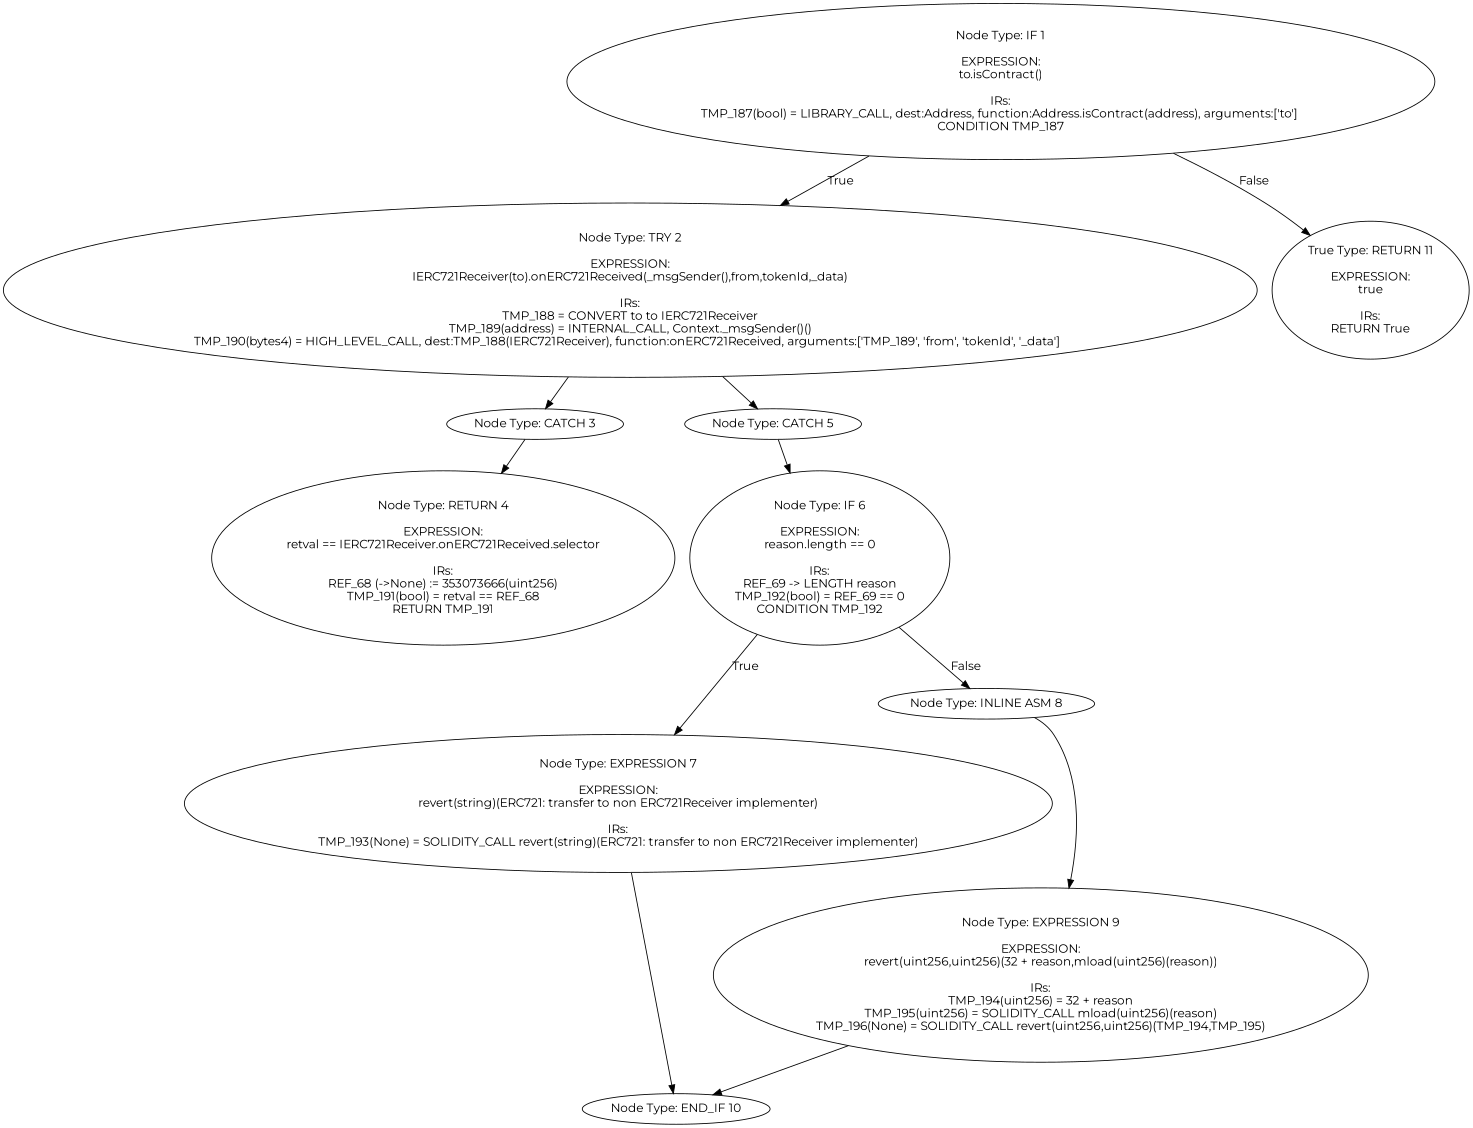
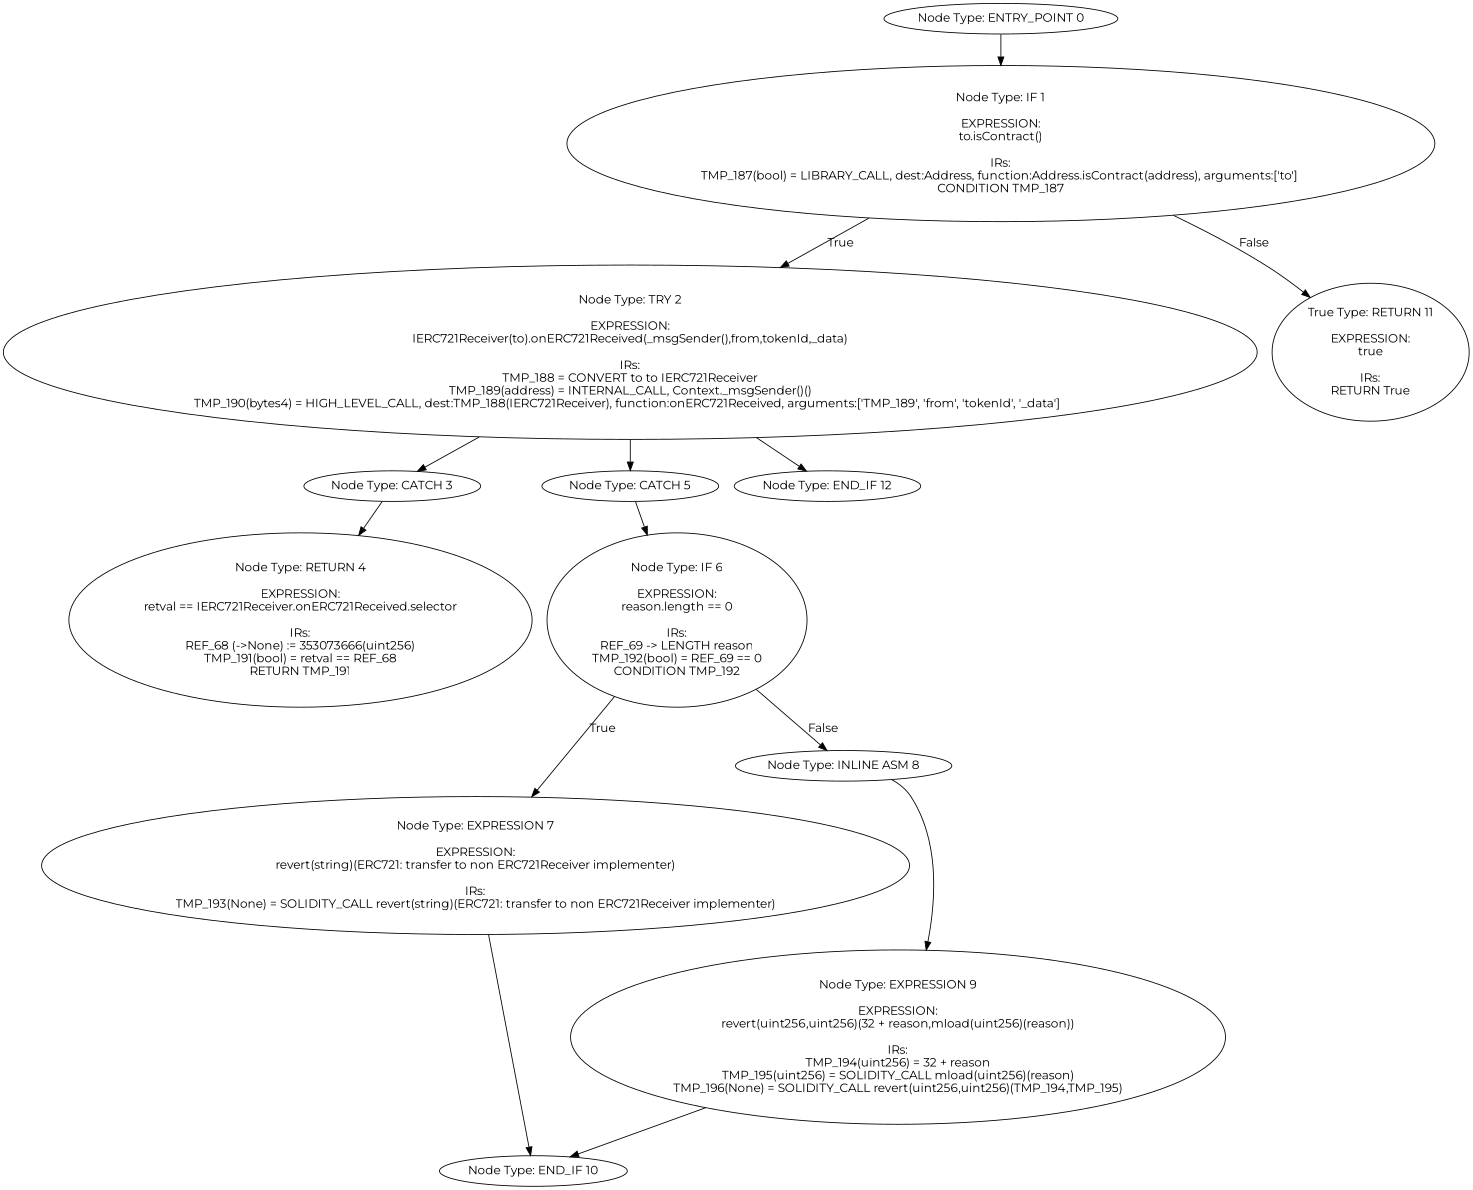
node "Node Type: ENTRY_POINT 0": added
node "Node Type: END_IF 12": added
